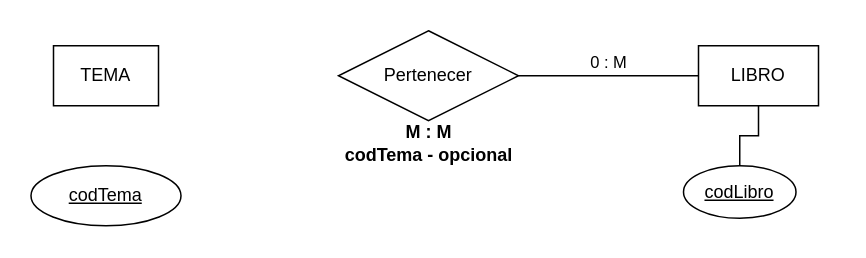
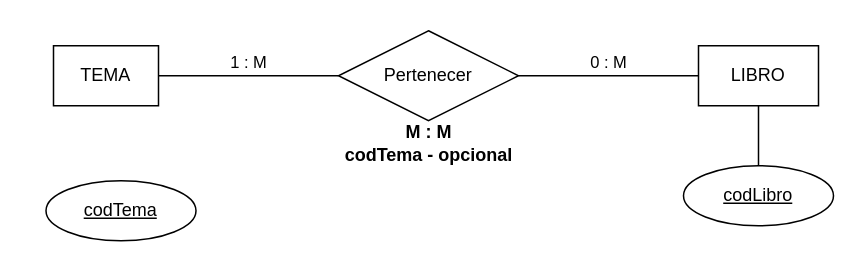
edge "TEMA" -- "Pertenecer": added, label "1 : M"
node "codLibro": size 113x53 -> 150x60
node "codTema": moved (106, 196) -> (121, 211)
